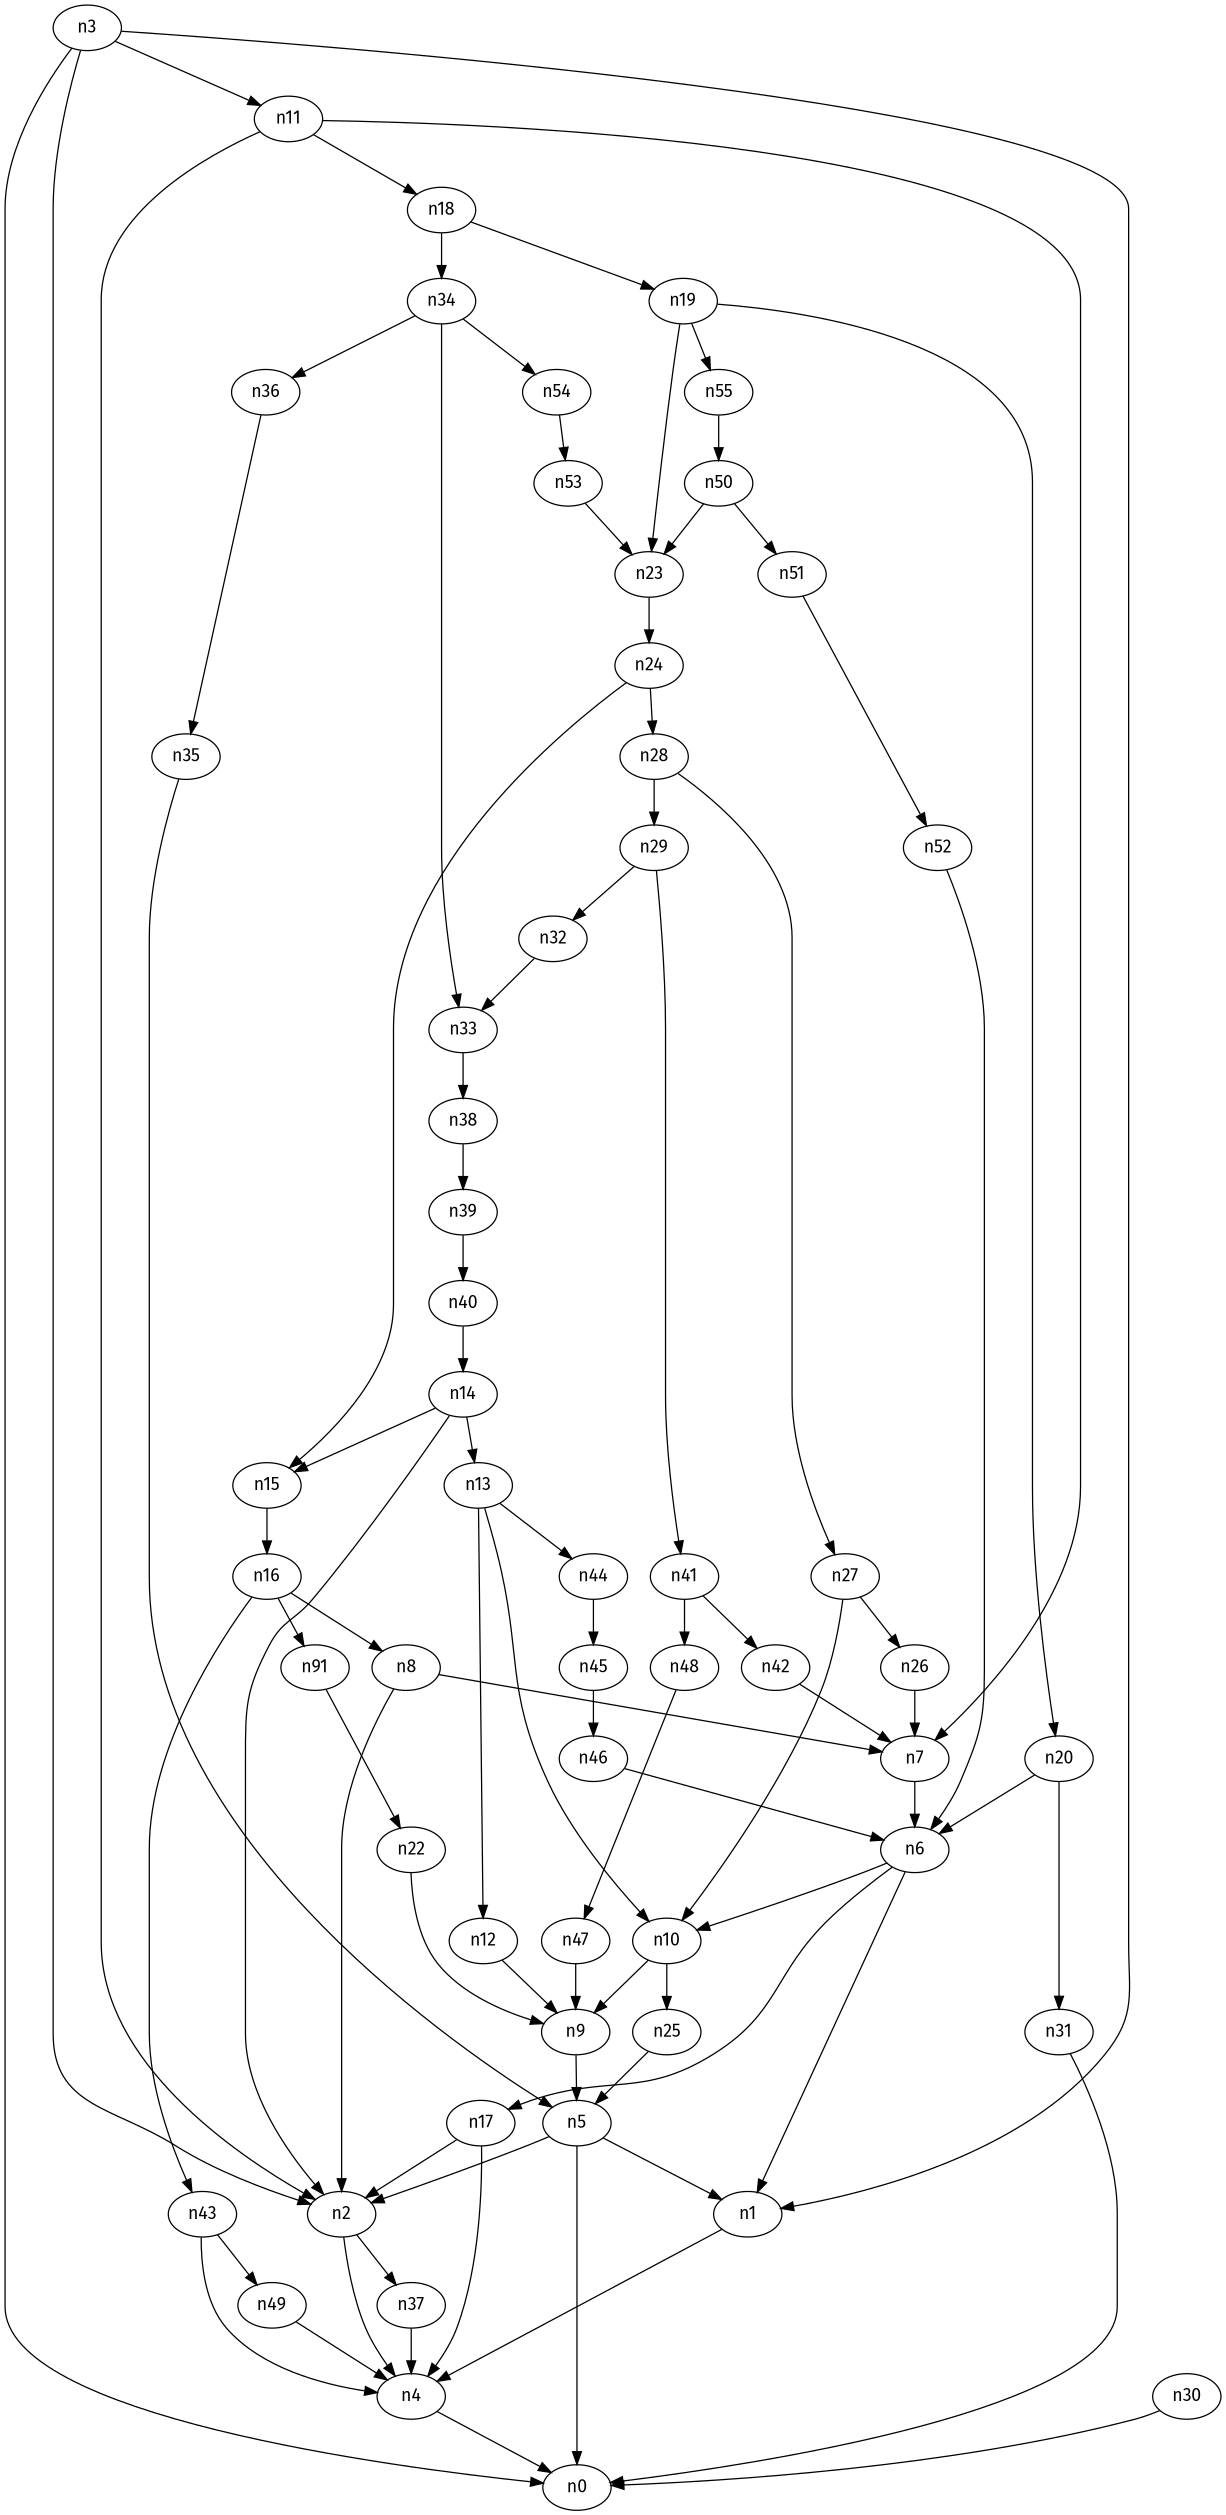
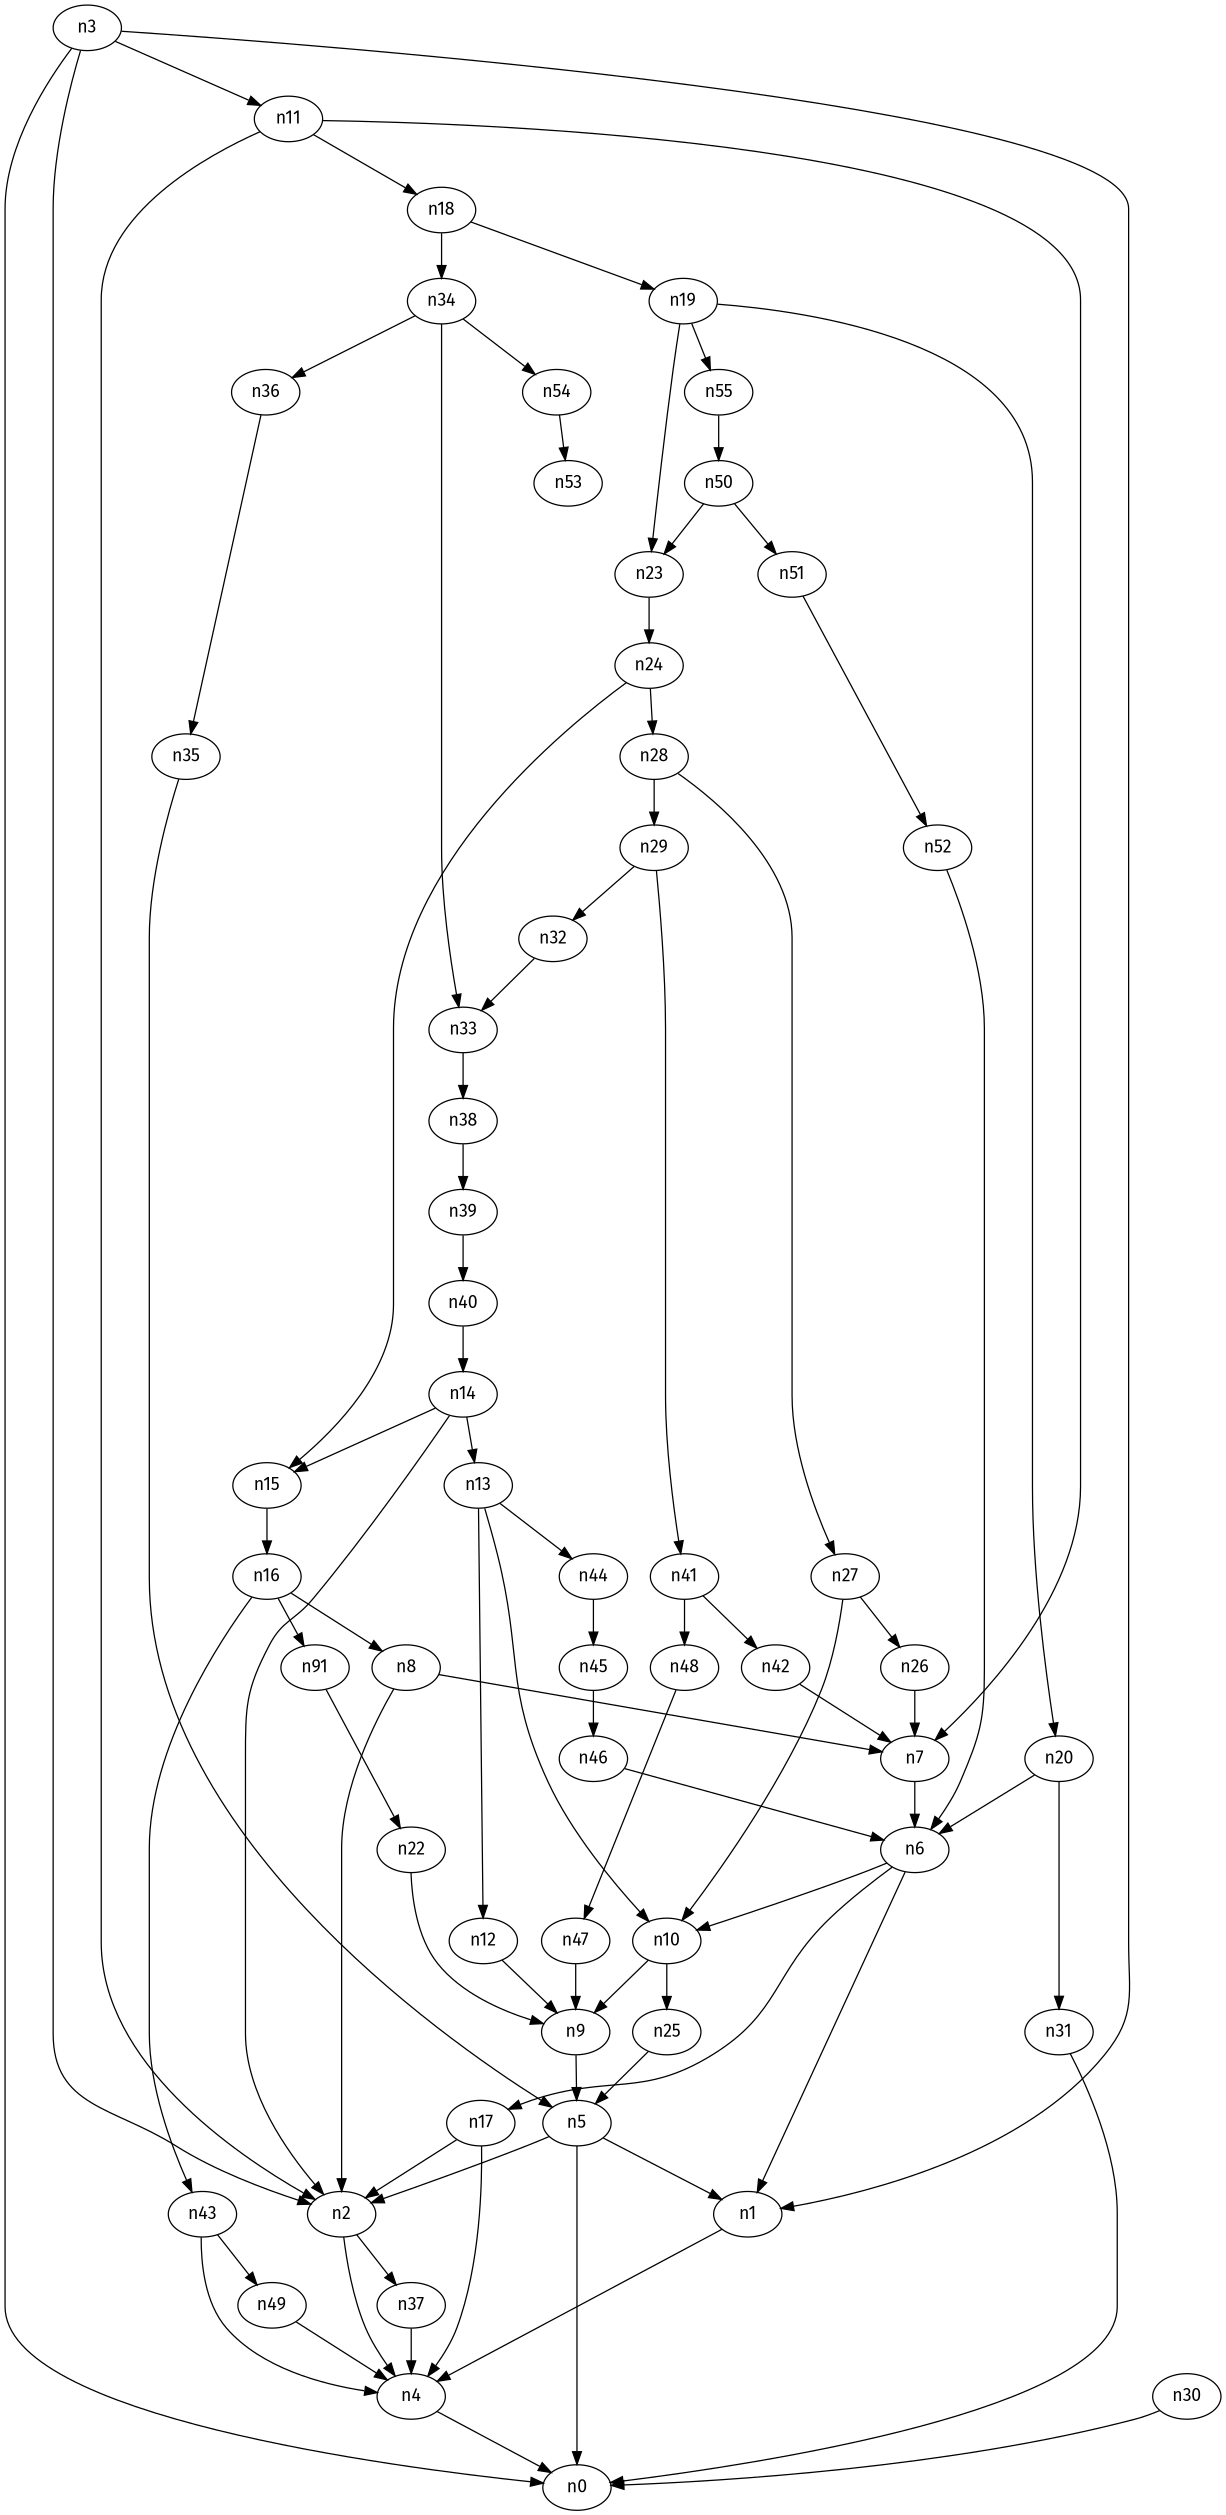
edge "n53" -> "n23": removed
